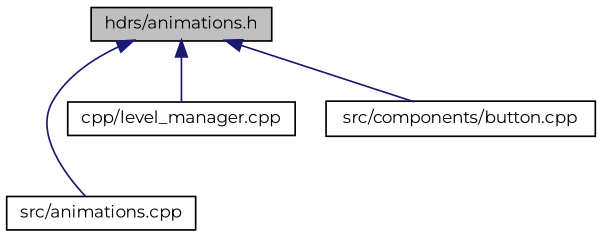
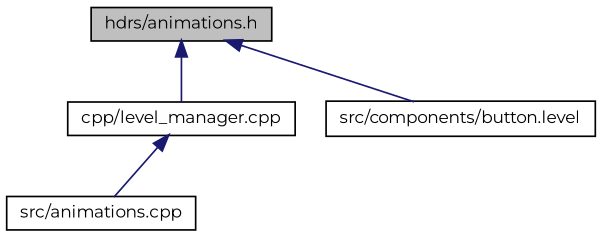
edge "src/animations.cpp" -> "hdrs/animations.h": now "src/animations.cpp" -> "cpp/level_manager.cpp"
node "src/components/button.cpp": label "src/components/button.cpp" -> "src/components/button.level"
